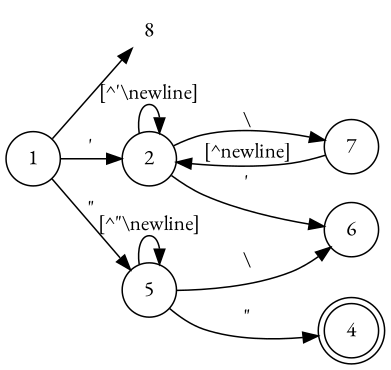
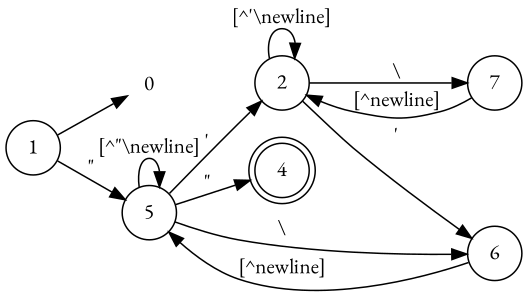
node "8": label "8" -> "0"
edge "1" -> "2": now "5" -> "2"
edge "6" -> "5": added, label "[^newline]"
